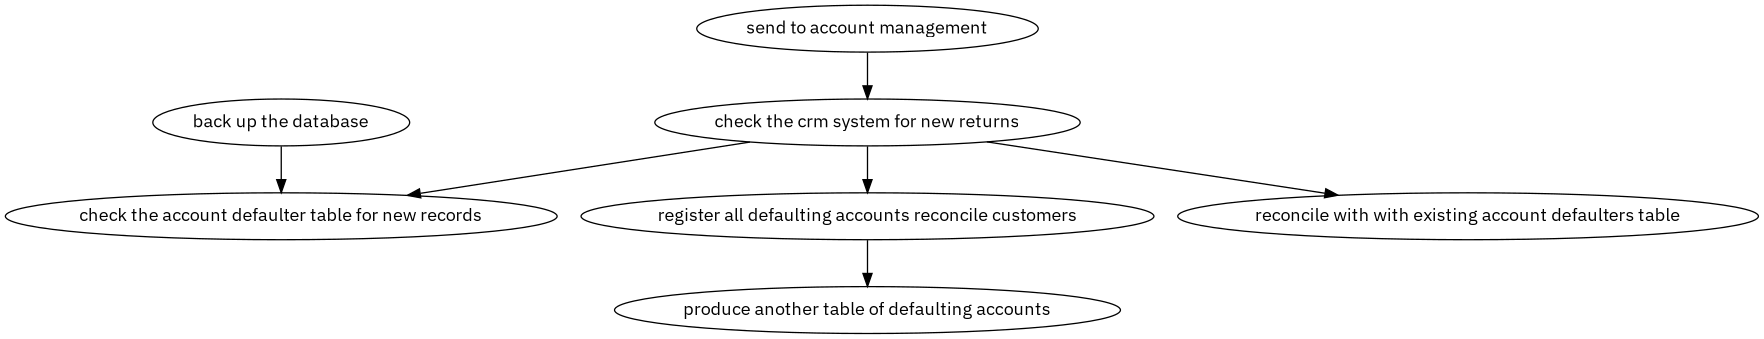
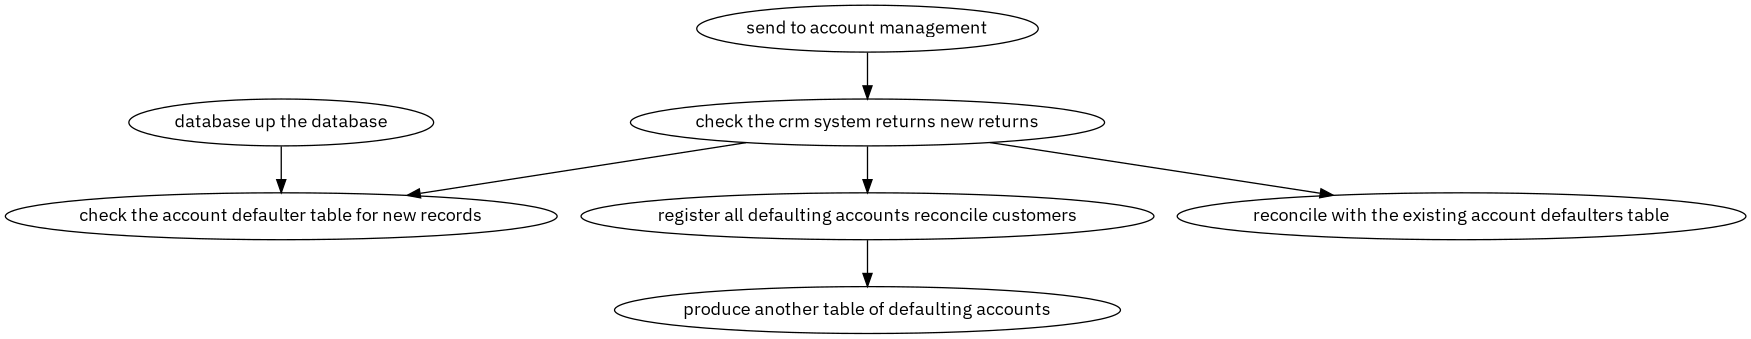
node "back up the database": label "back up the database" -> "database up the database"
node "check the crm system for new returns": label "check the crm system for new returns" -> "check the crm system returns new returns"
node "reconcile with with existing account defaulters table": label "reconcile with with existing account defaulters table" -> "reconcile with the existing account defaulters table"
